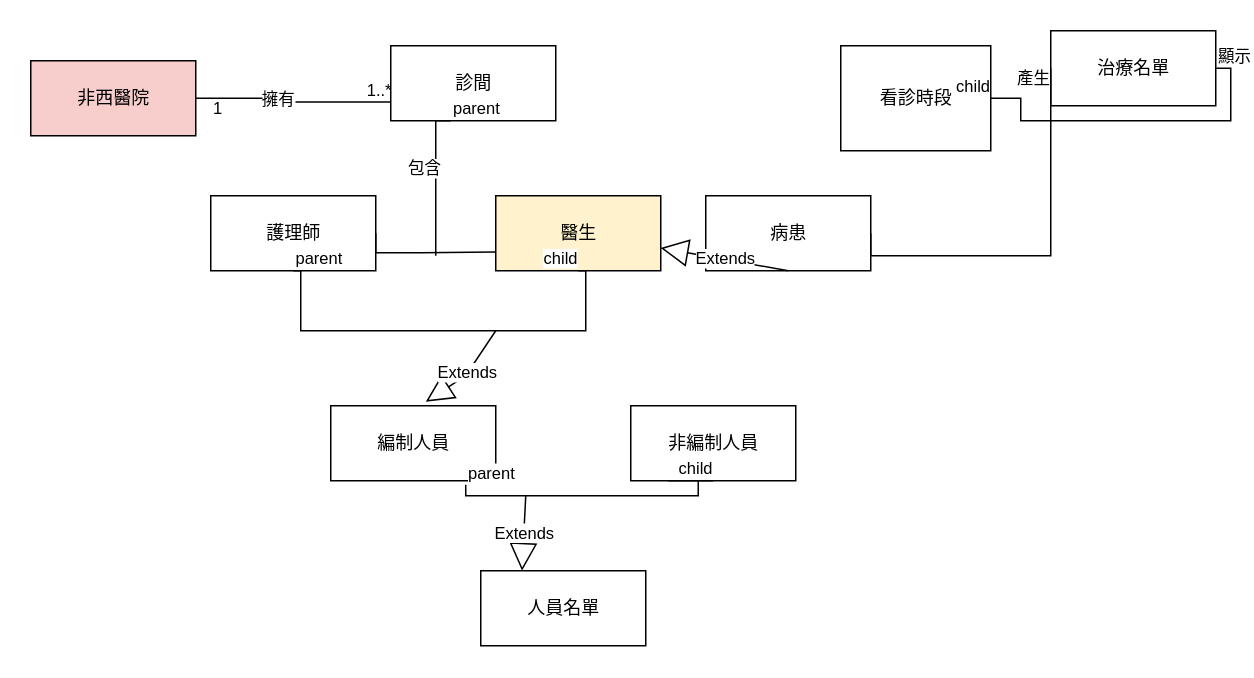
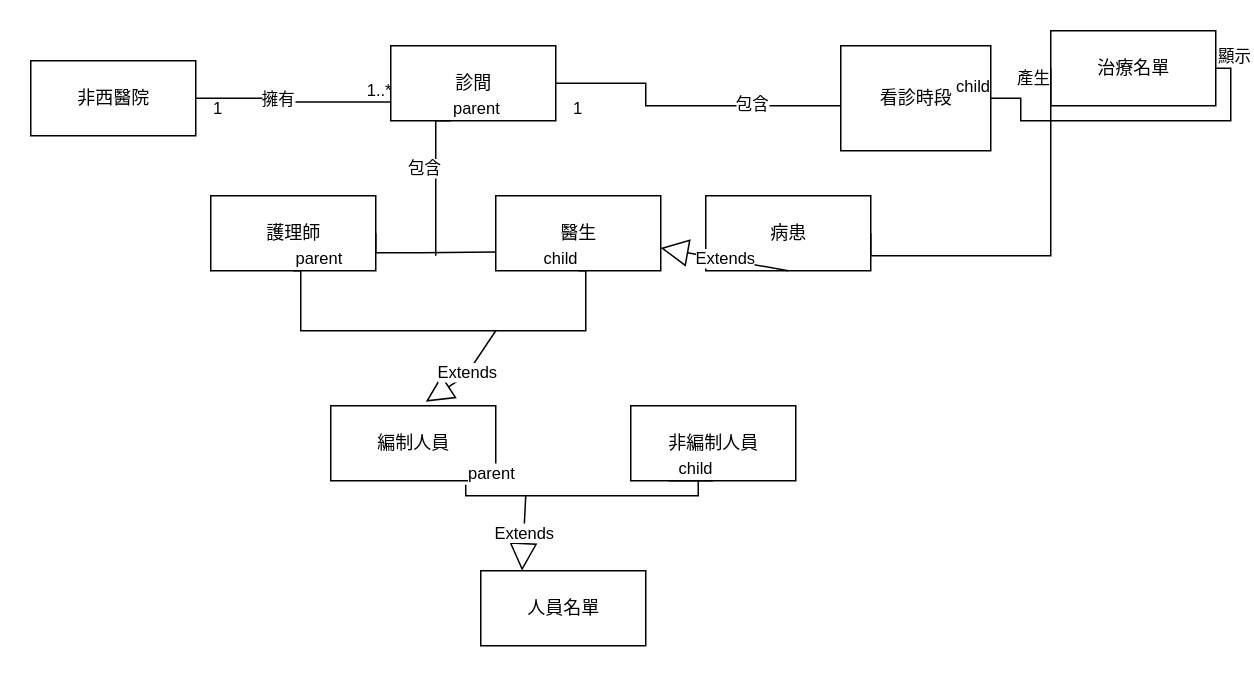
node "非西醫院": fillcolor #f8cecc -> #ffffff
edge "診間" -- "看診時段": added, labels "1", "包含"
node "醫生": fillcolor #fff2cc -> #ffffff
